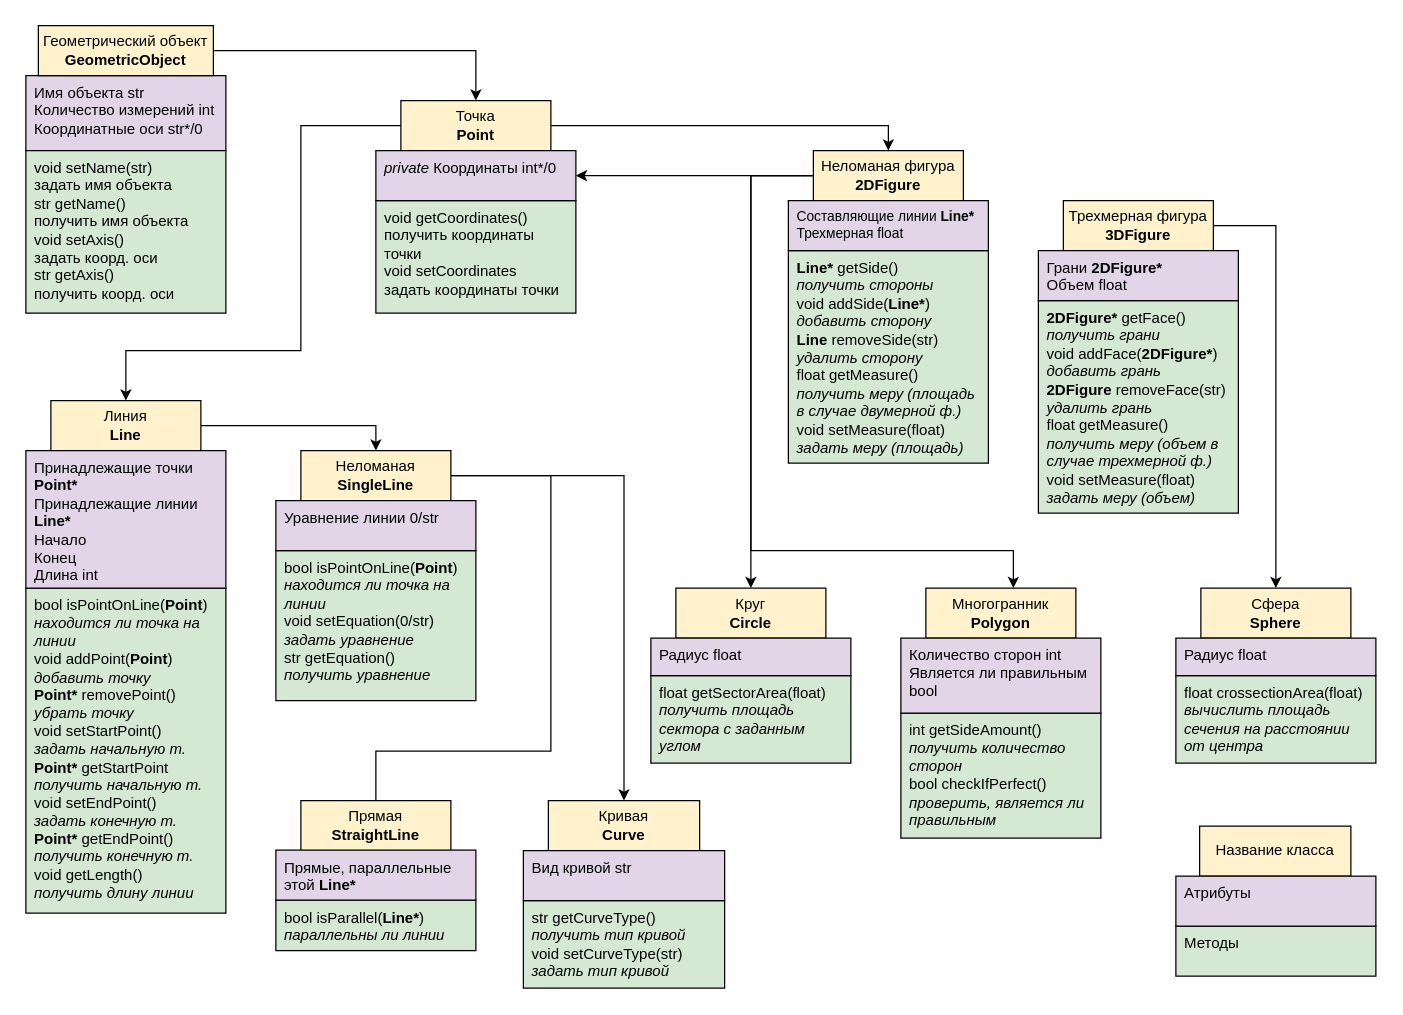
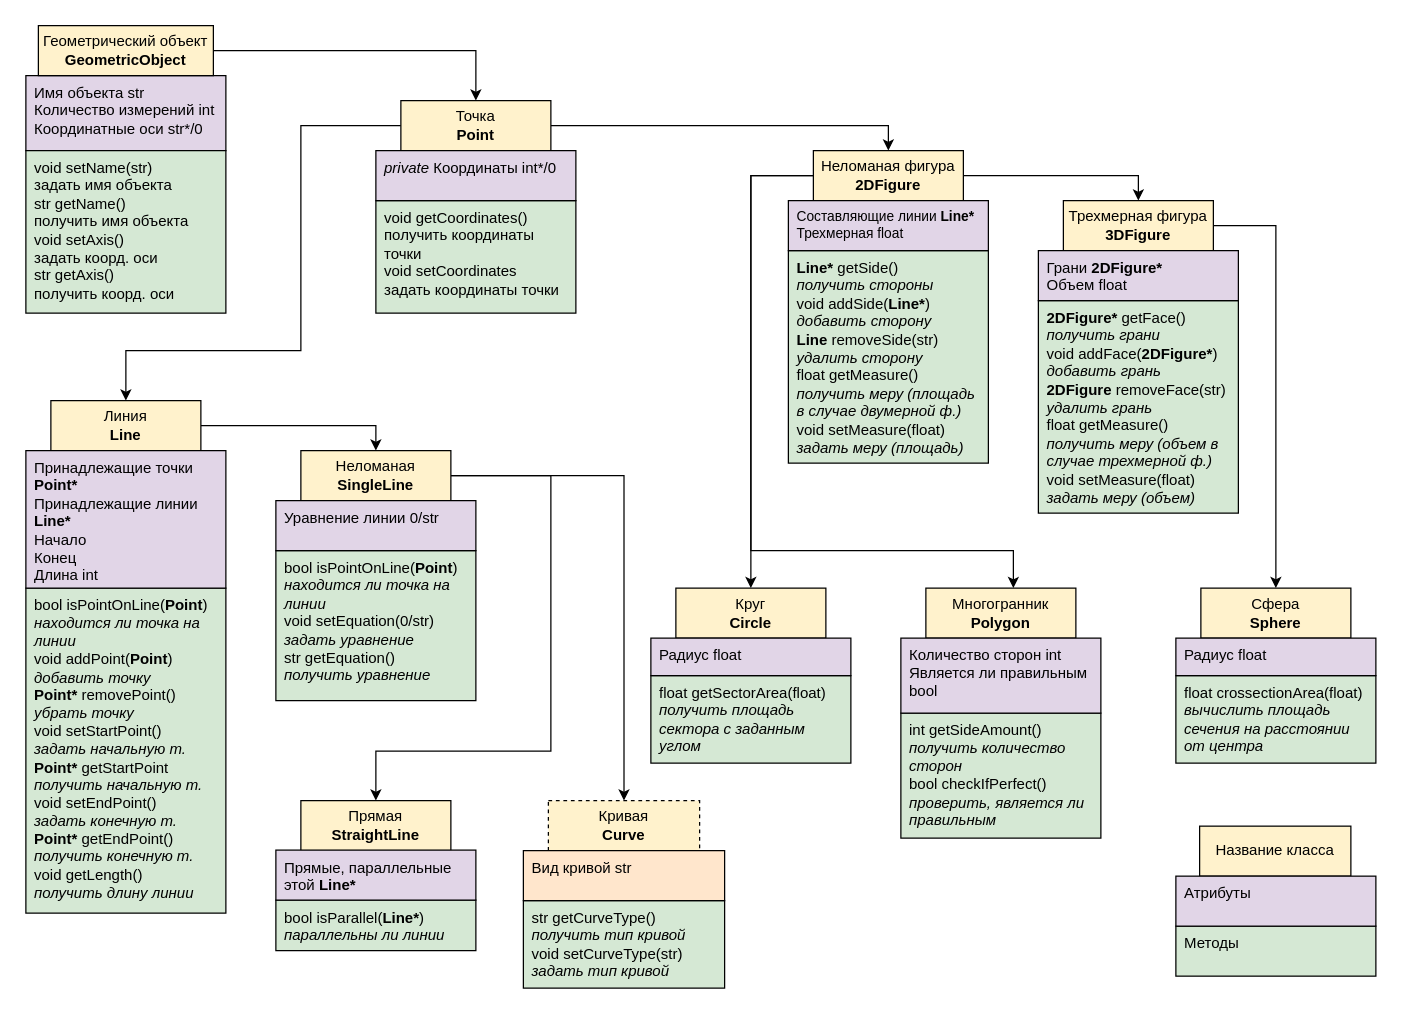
edge "Неломаная фигура 2DFigure" -> "private Координаты int*/0": now "Неломаная фигура 2DFigure" -> "Трехмерная фигура 3DFigure"
edge "Неломаная SingleLine" -- "Прямая StraightLine": arrowhead none -> classic
node "Кривая Curve": style solid -> dashed
node "Вид кривой str": fillcolor #e1d5e7 -> #ffe6cc
